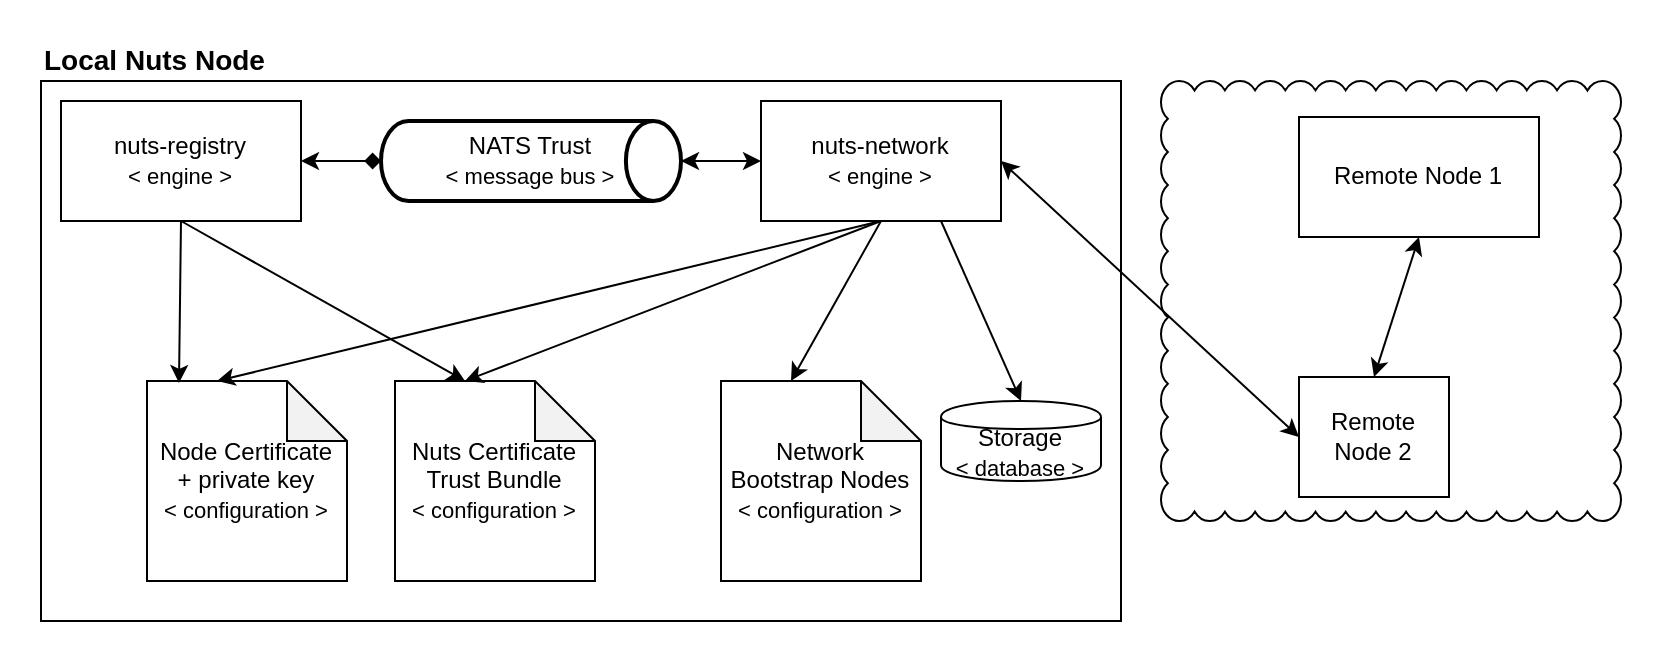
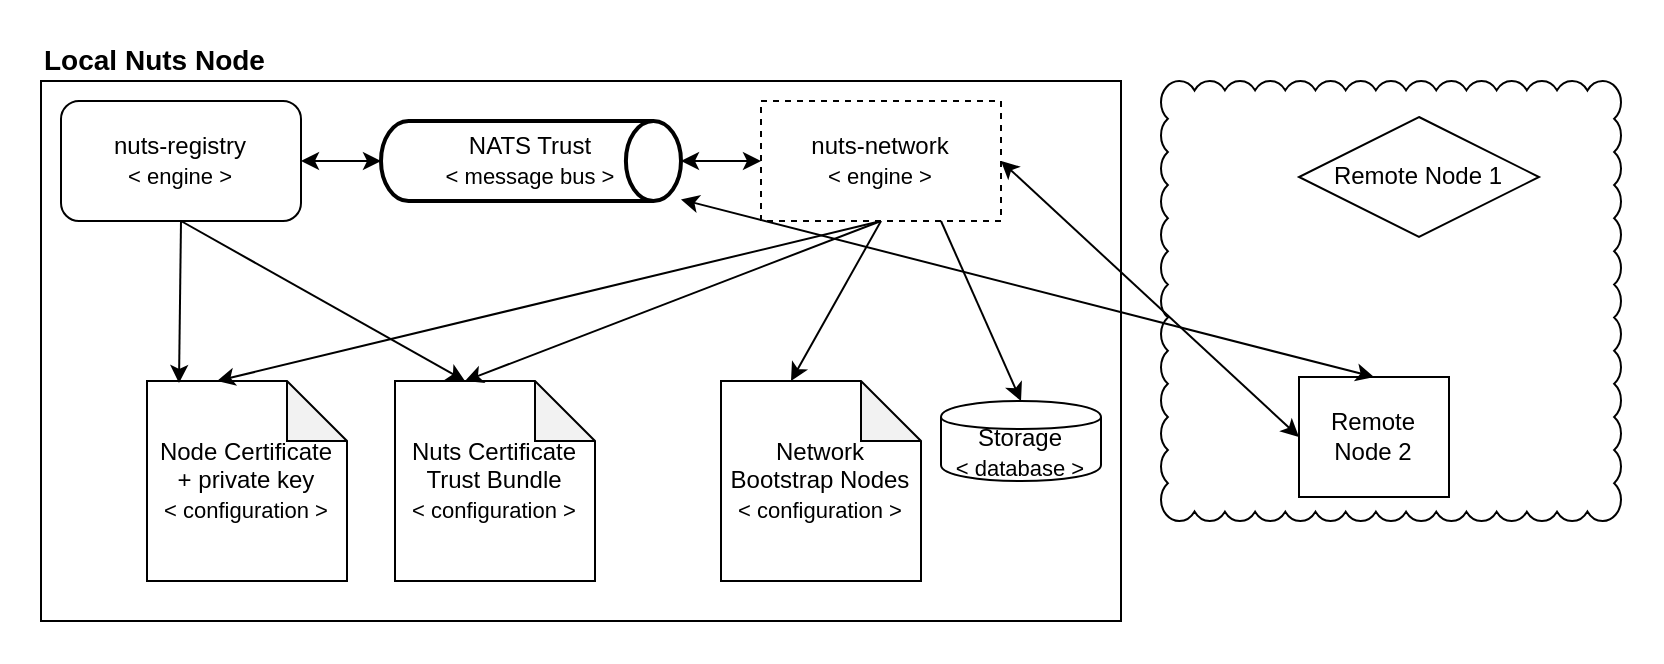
node "nuts-registry < engine >": shape rectangle -> rounded rectangle
edge "nuts-registry < engine >" -- "NATS Trust < message bus >": arrowhead diamond -> classic
node "nuts-network < engine >": style solid -> dashed
node "Remote Node 1": shape rectangle -> diamond
edge "Remote Node 1" -- "Remote Node 2": now "NATS Trust < message bus >" -- "Remote Node 2"
